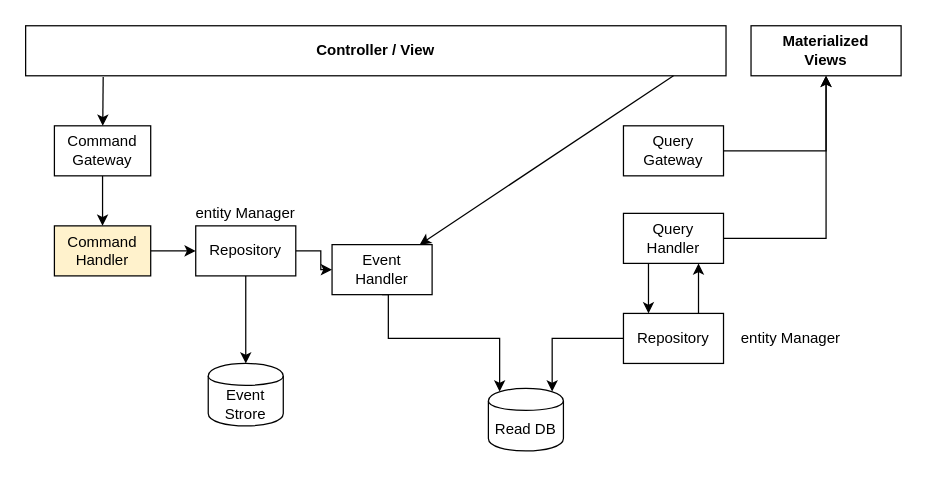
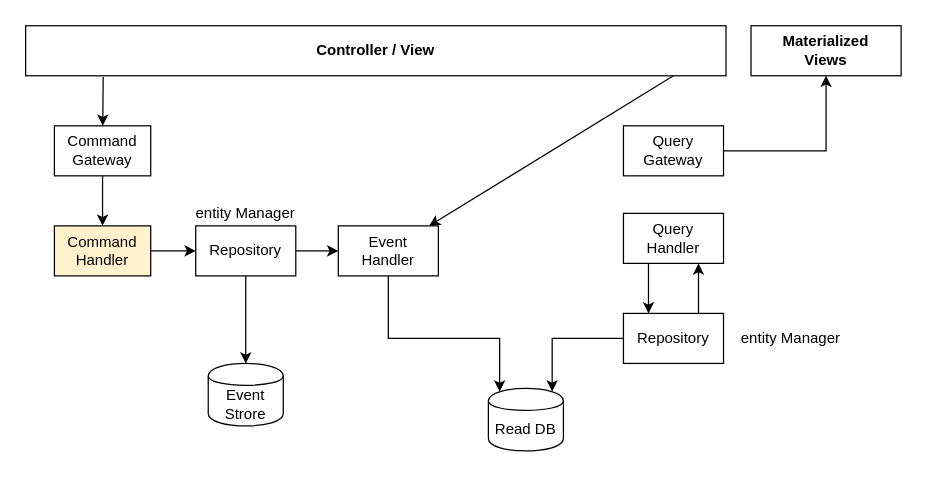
edge "Query Handler" -> "Materialized Views": removed
node "Event Handler": moved (382, 269) -> (388, 251)
